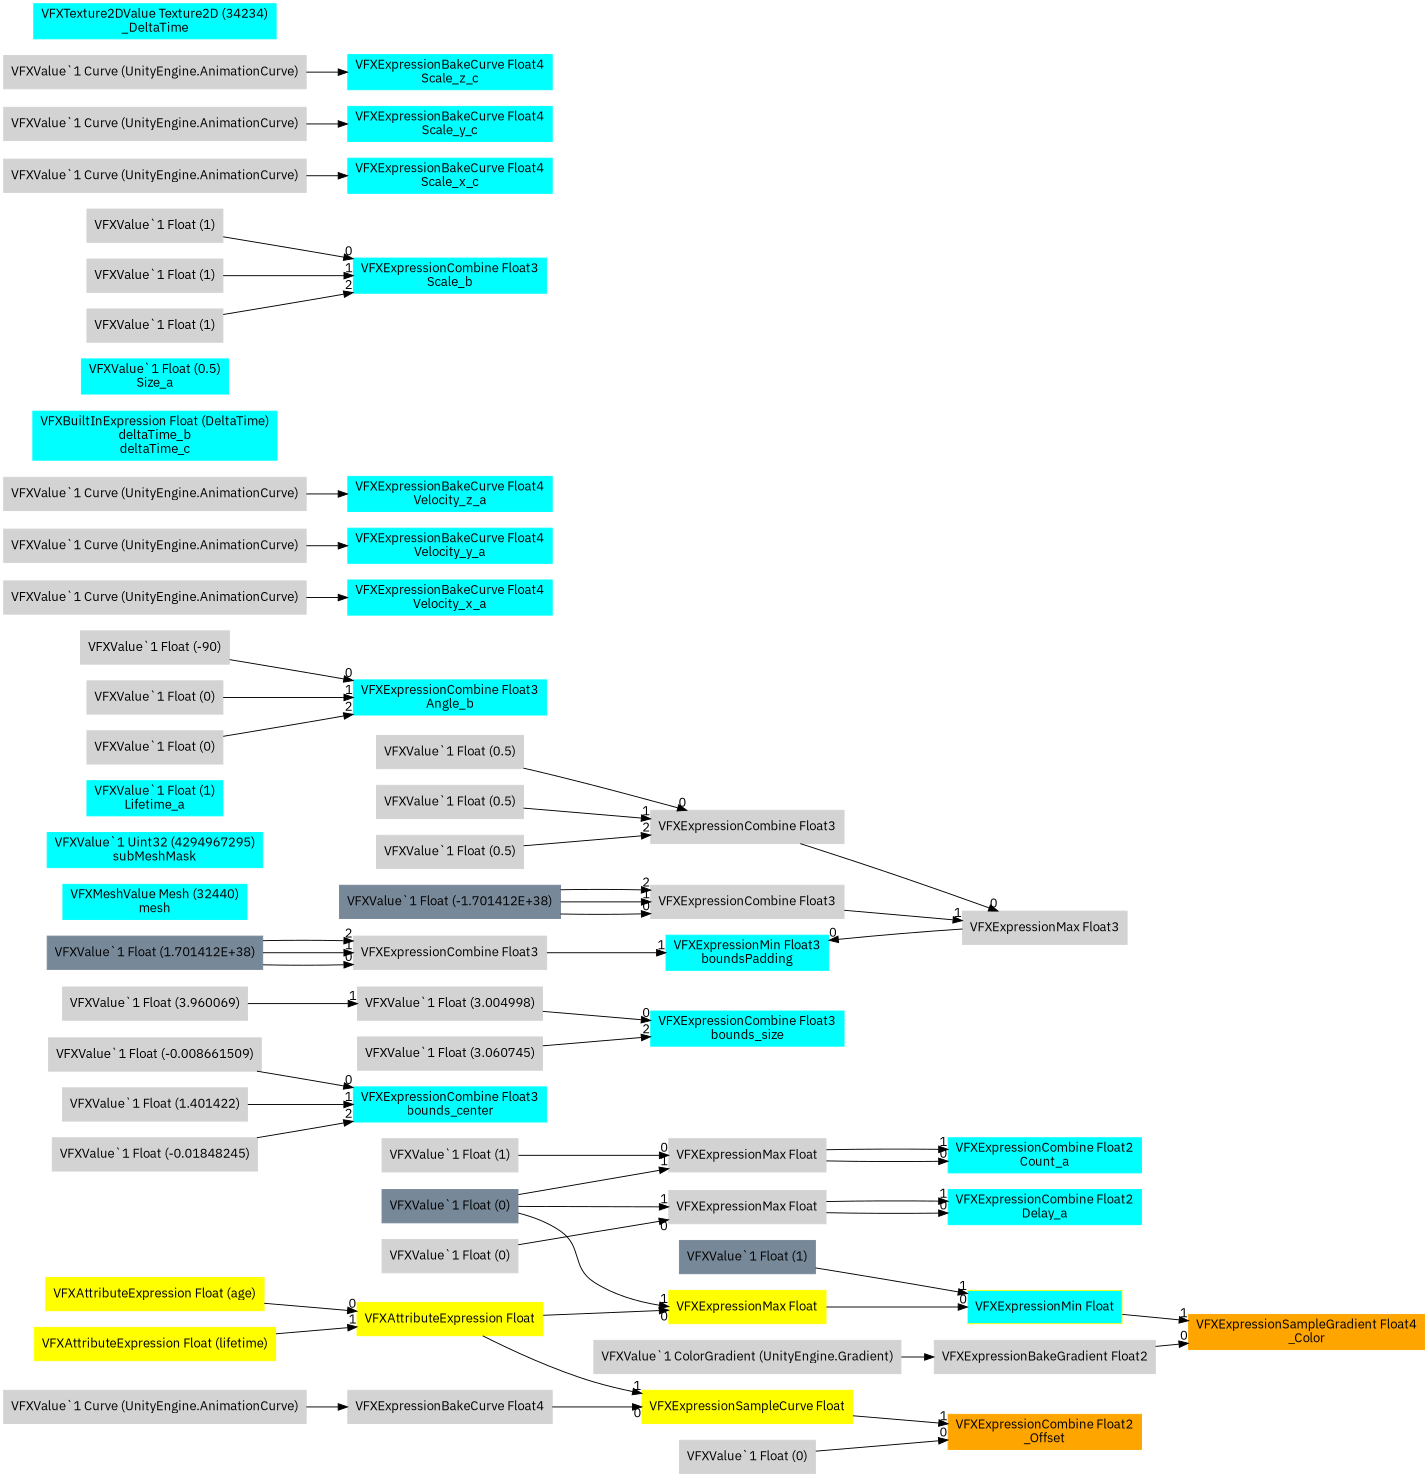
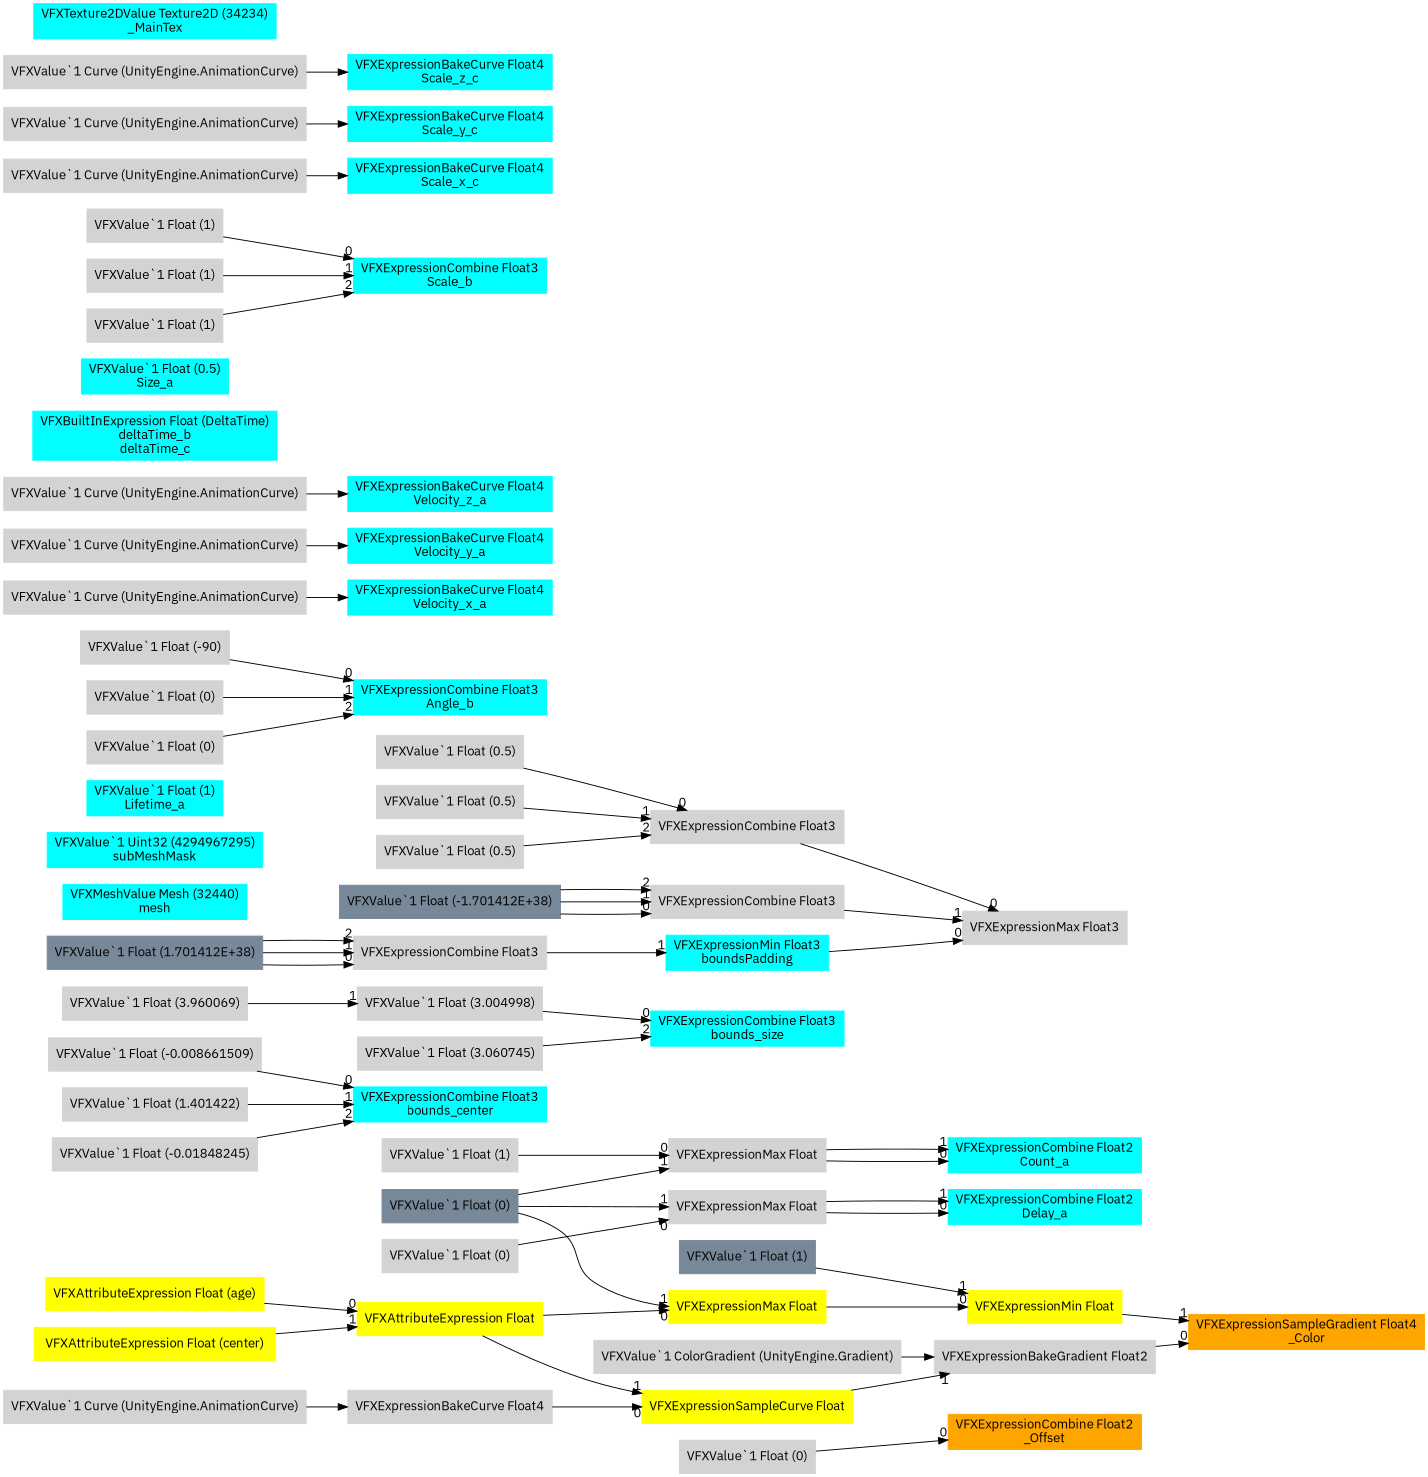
node "VFXTexture2DValue Texture2D (34234) _DeltaTime": label "VFXTexture2DValue Texture2D (34234) _DeltaTime" -> "VFXTexture2DValue Texture2D (34234) _MainTex"
edge "VFXExpressionMax Float3" -> "VFXExpressionMin Float3 boundsPadding": reversed
node "VFXExpressionMin Float": fillcolor cyan -> yellow
node "VFXAttributeExpression Float (lifetime)": label "VFXAttributeExpression Float (lifetime)" -> "VFXAttributeExpression Float (center)"
edge "VFXExpressionSampleCurve Float" -> "VFXExpressionCombine Float2 _Offset": now "VFXExpressionSampleCurve Float" -> "VFXExpressionBakeGradient Float2"
